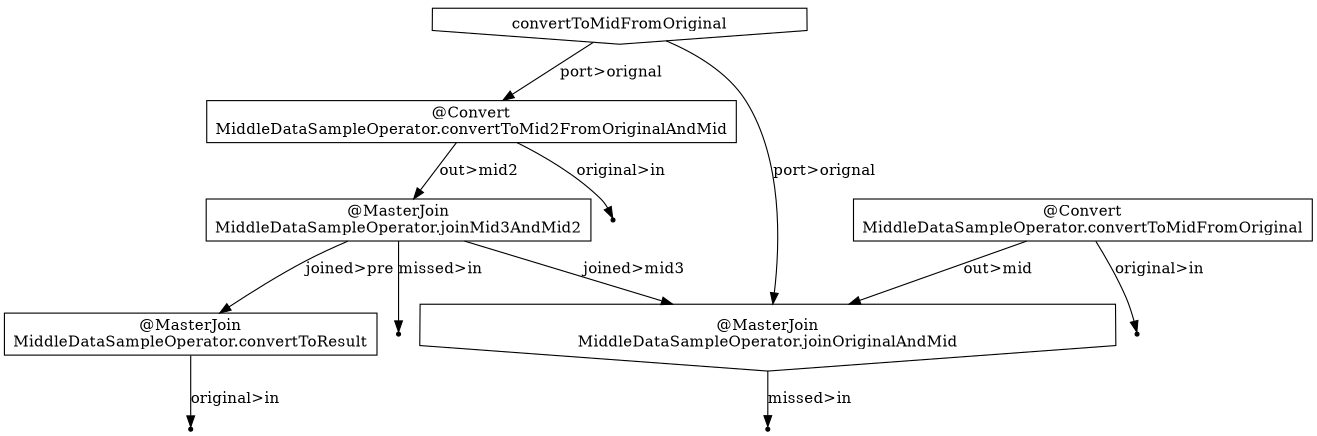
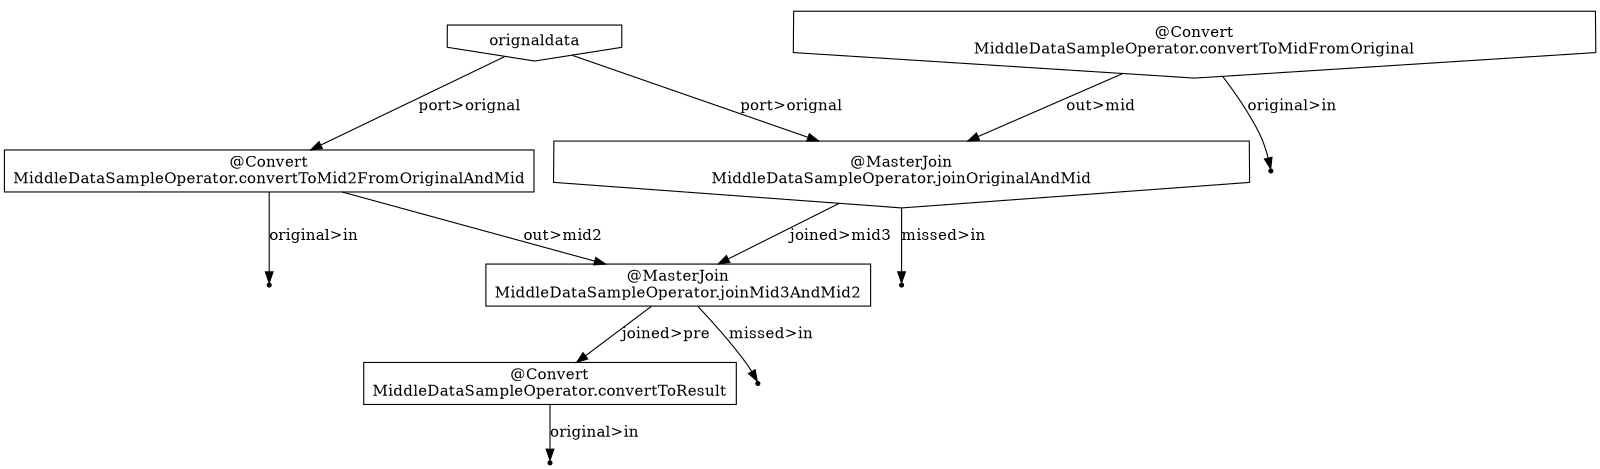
node "convertToMidFromOriginal": label "convertToMidFromOriginal" -> "orignaldata"
node "@Convert MiddleDataSampleOperator.convertToMidFromOriginal": shape box -> invhouse
edge "@MasterJoin MiddleDataSampleOperator.joinMid3AndMid2" -> "@MasterJoin MiddleDataSampleOperator.joinOriginalAndMid": reversed
node "@MasterJoin MiddleDataSampleOperator.convertToResult": label "@MasterJoin MiddleDataSampleOperator.convertToResult" -> "@Convert MiddleDataSampleOperator.convertToResult"
